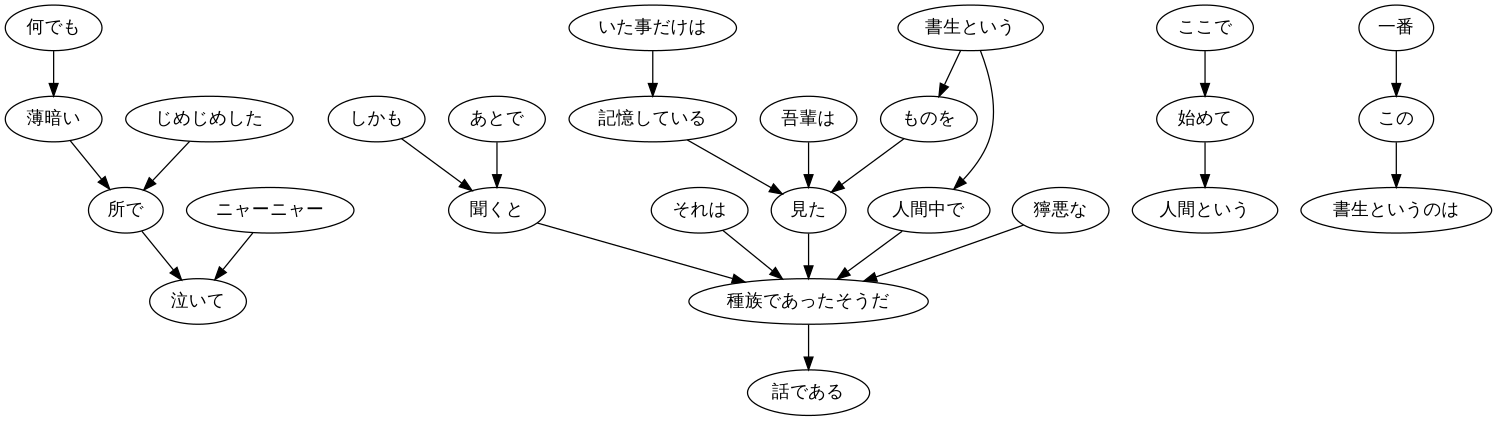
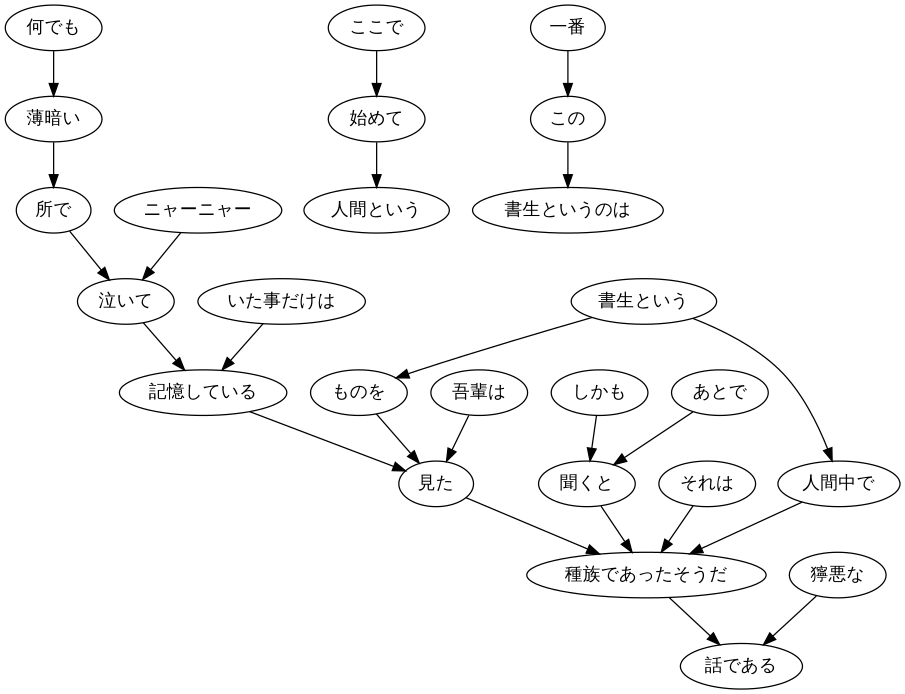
node "じめじめした": removed
edge "獰悪な" -> "種族であったそうだ": now "獰悪な" -> "話である"
edge "泣いて" -> "記憶している": added
